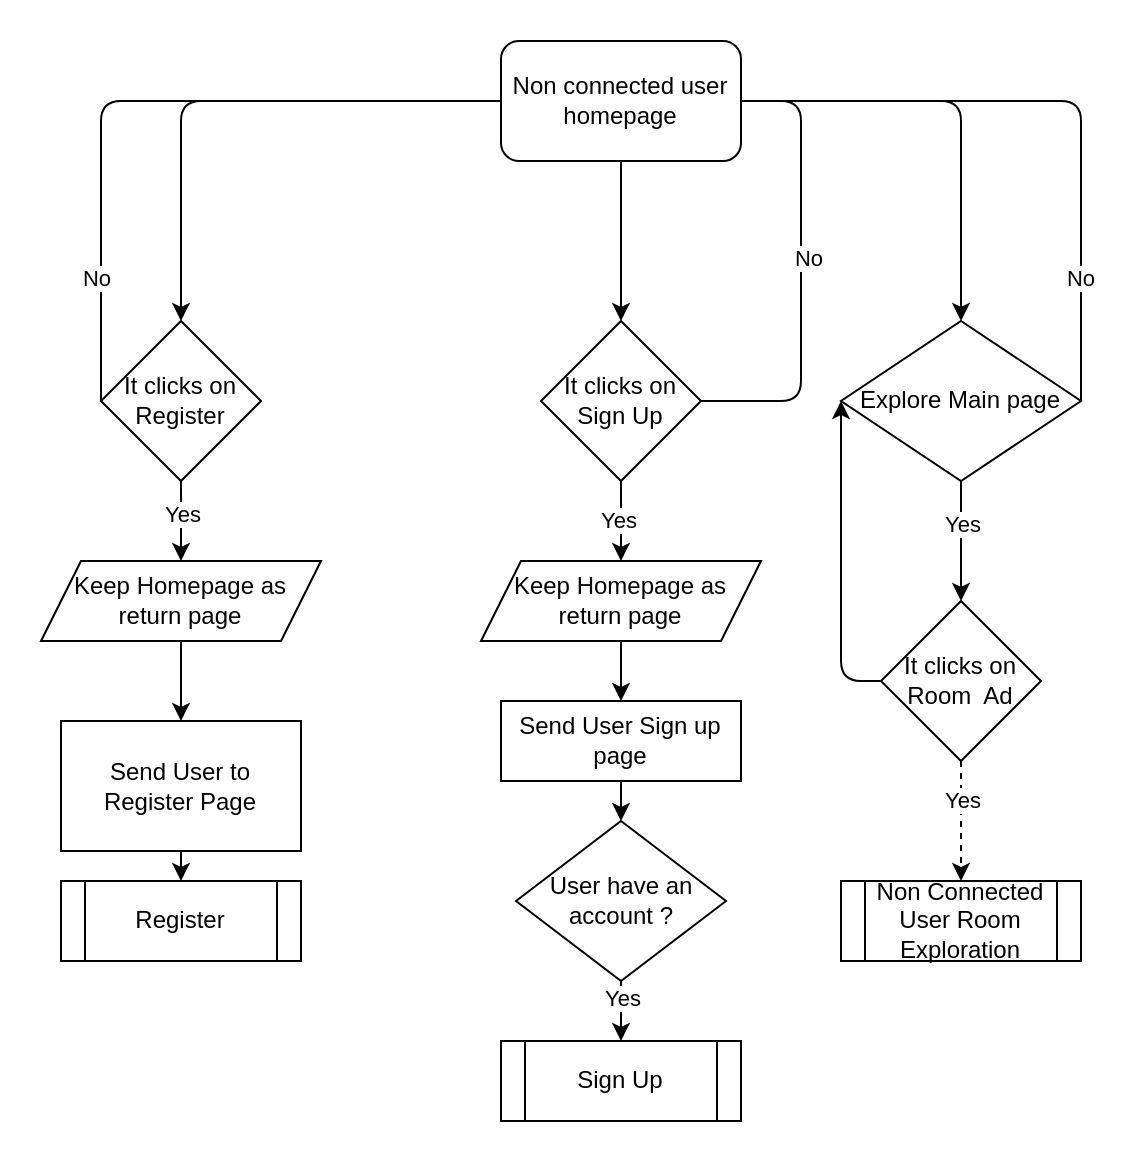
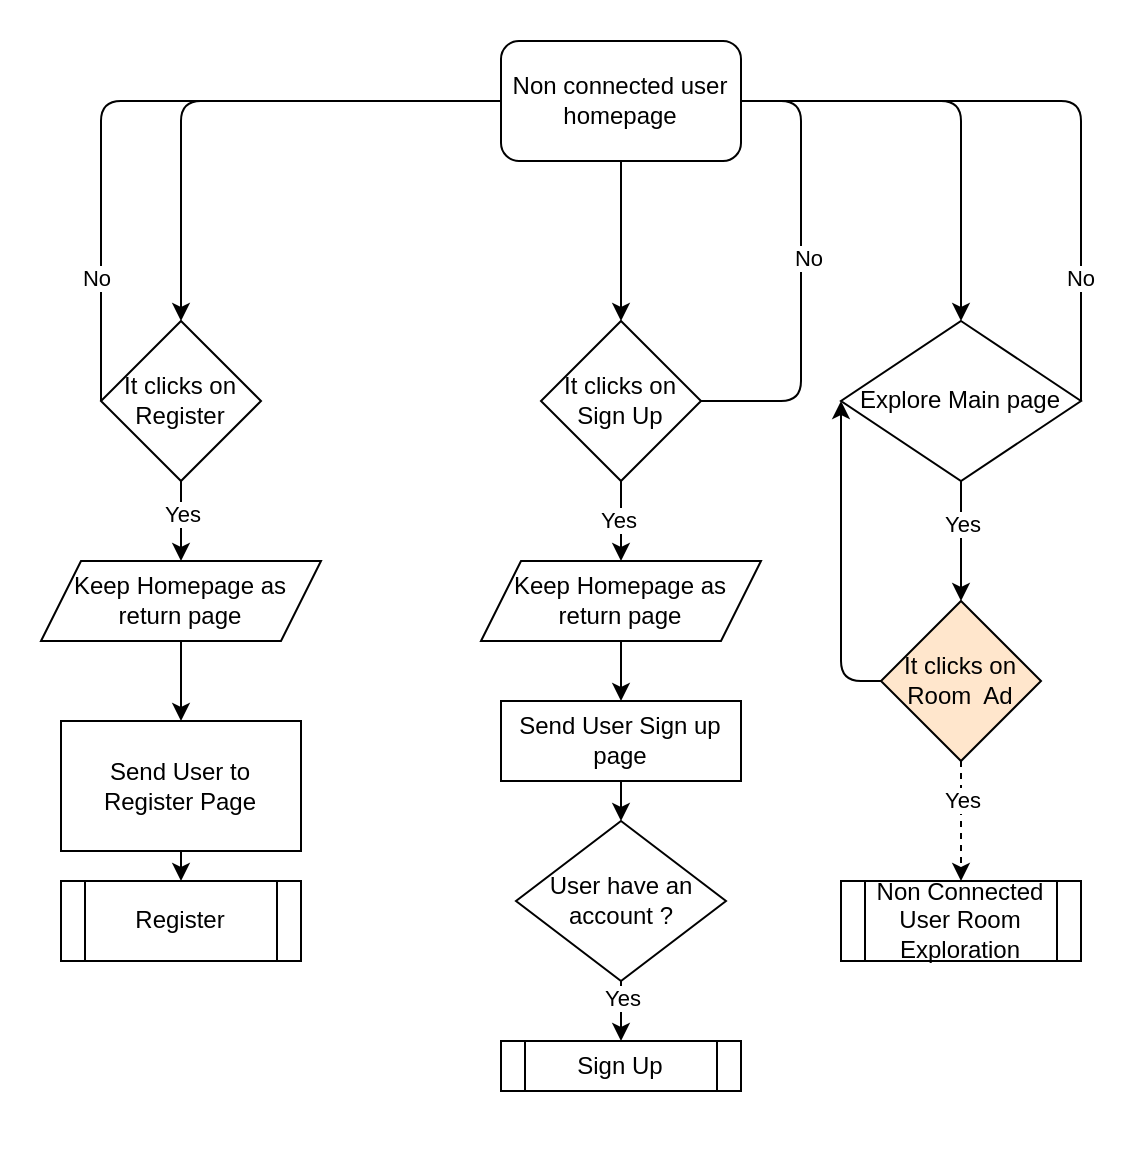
node "It clicks on Room Ad": fillcolor #ffffff -> #ffe6cc
node "Sign Up": size 240x80 -> 240x50
